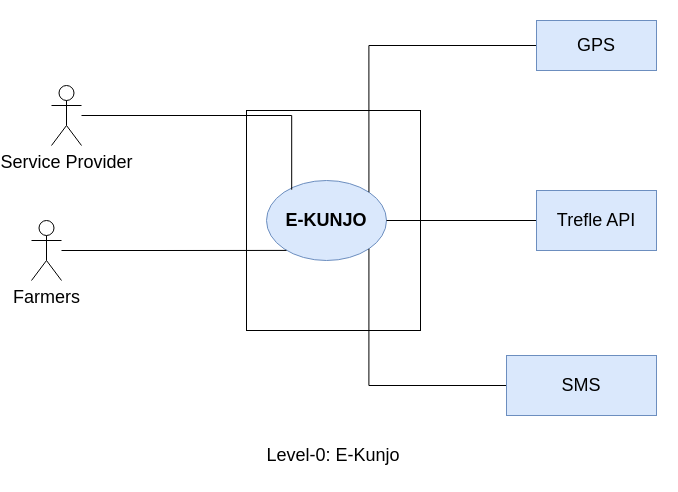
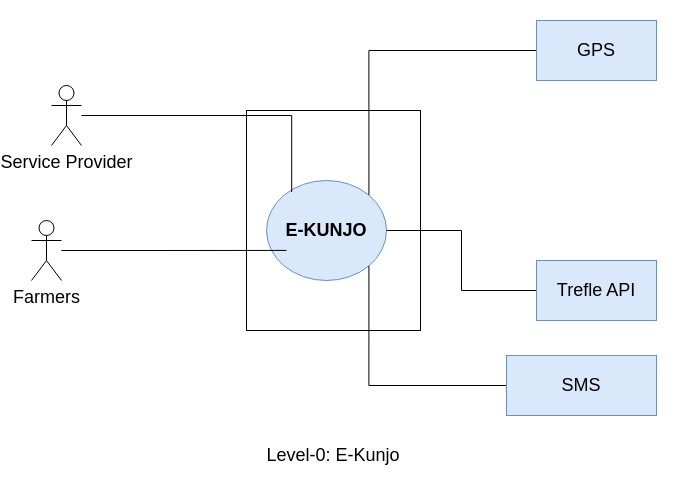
node "GPS": size 120x50 -> 120x60
node "E-KUNJO": size 120x80 -> 120x100
node "Trefle API": moved (597, 221) -> (597, 291)
